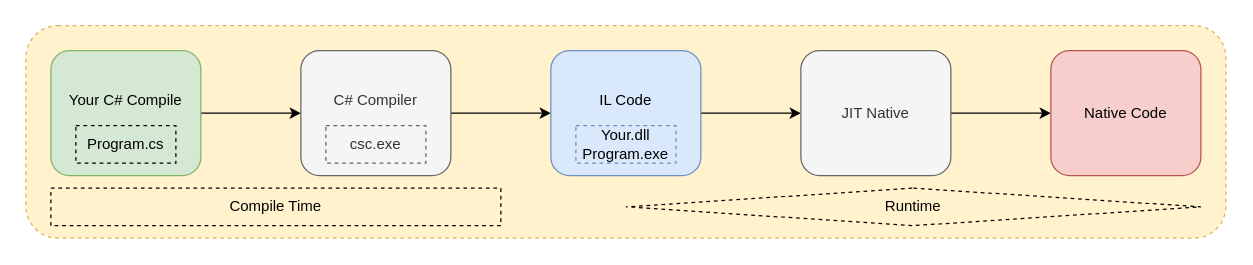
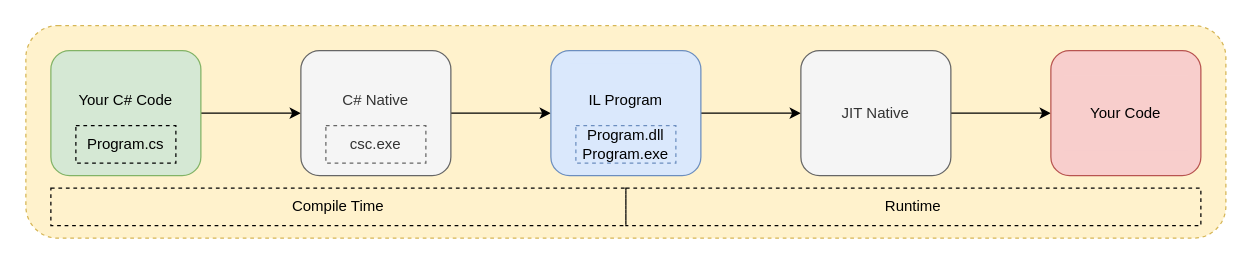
node "Your C# Compile": label "Your C# Compile" -> "Your C# Code"
node "C# Compiler": label "C# Compiler" -> "C# Native"
node "IL Code": label "IL Code" -> "IL Program"
node "Native Code": label "Native Code" -> "Your Code"
node "Your.dll Program.exe": label "Your.dll Program.exe" -> "Program.dll Program.exe"
node "Compile Time": size 450x38 -> 575x38
node "Runtime": shape diamond -> rectangle
